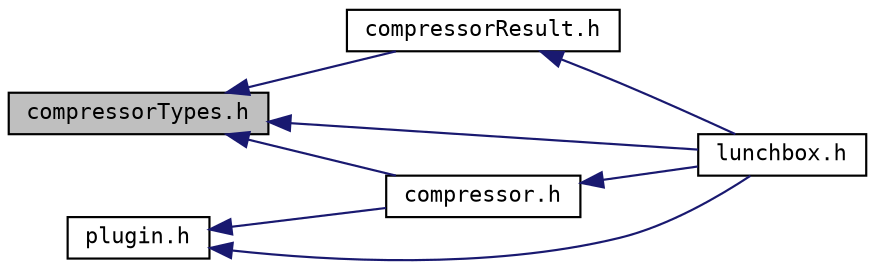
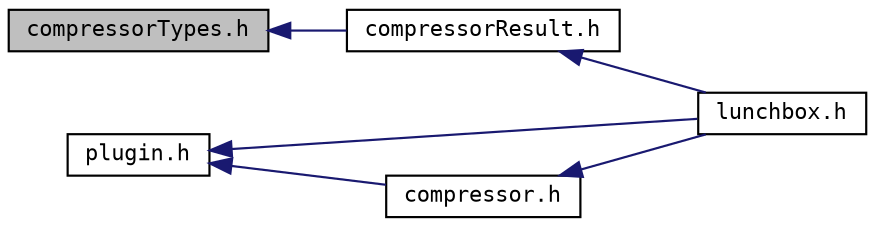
edge "lunchbox.h" -> "compressorTypes.h": removed
edge "compressor.h" -> "compressorTypes.h": removed
